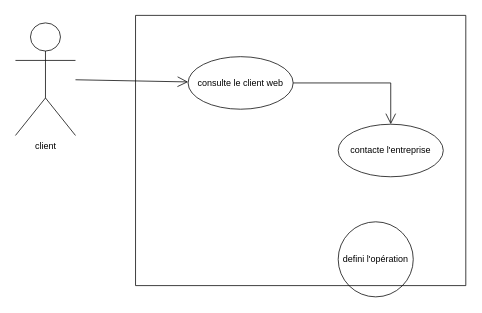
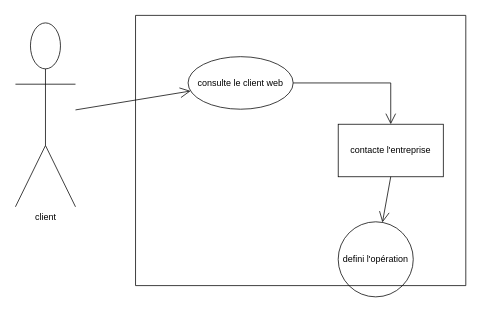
node "client": size 60x113 -> 60x184
node "contacte l'entreprise": shape ellipse -> rectangle
edge "contacte l'entreprise" -> "defini l'opération": added
